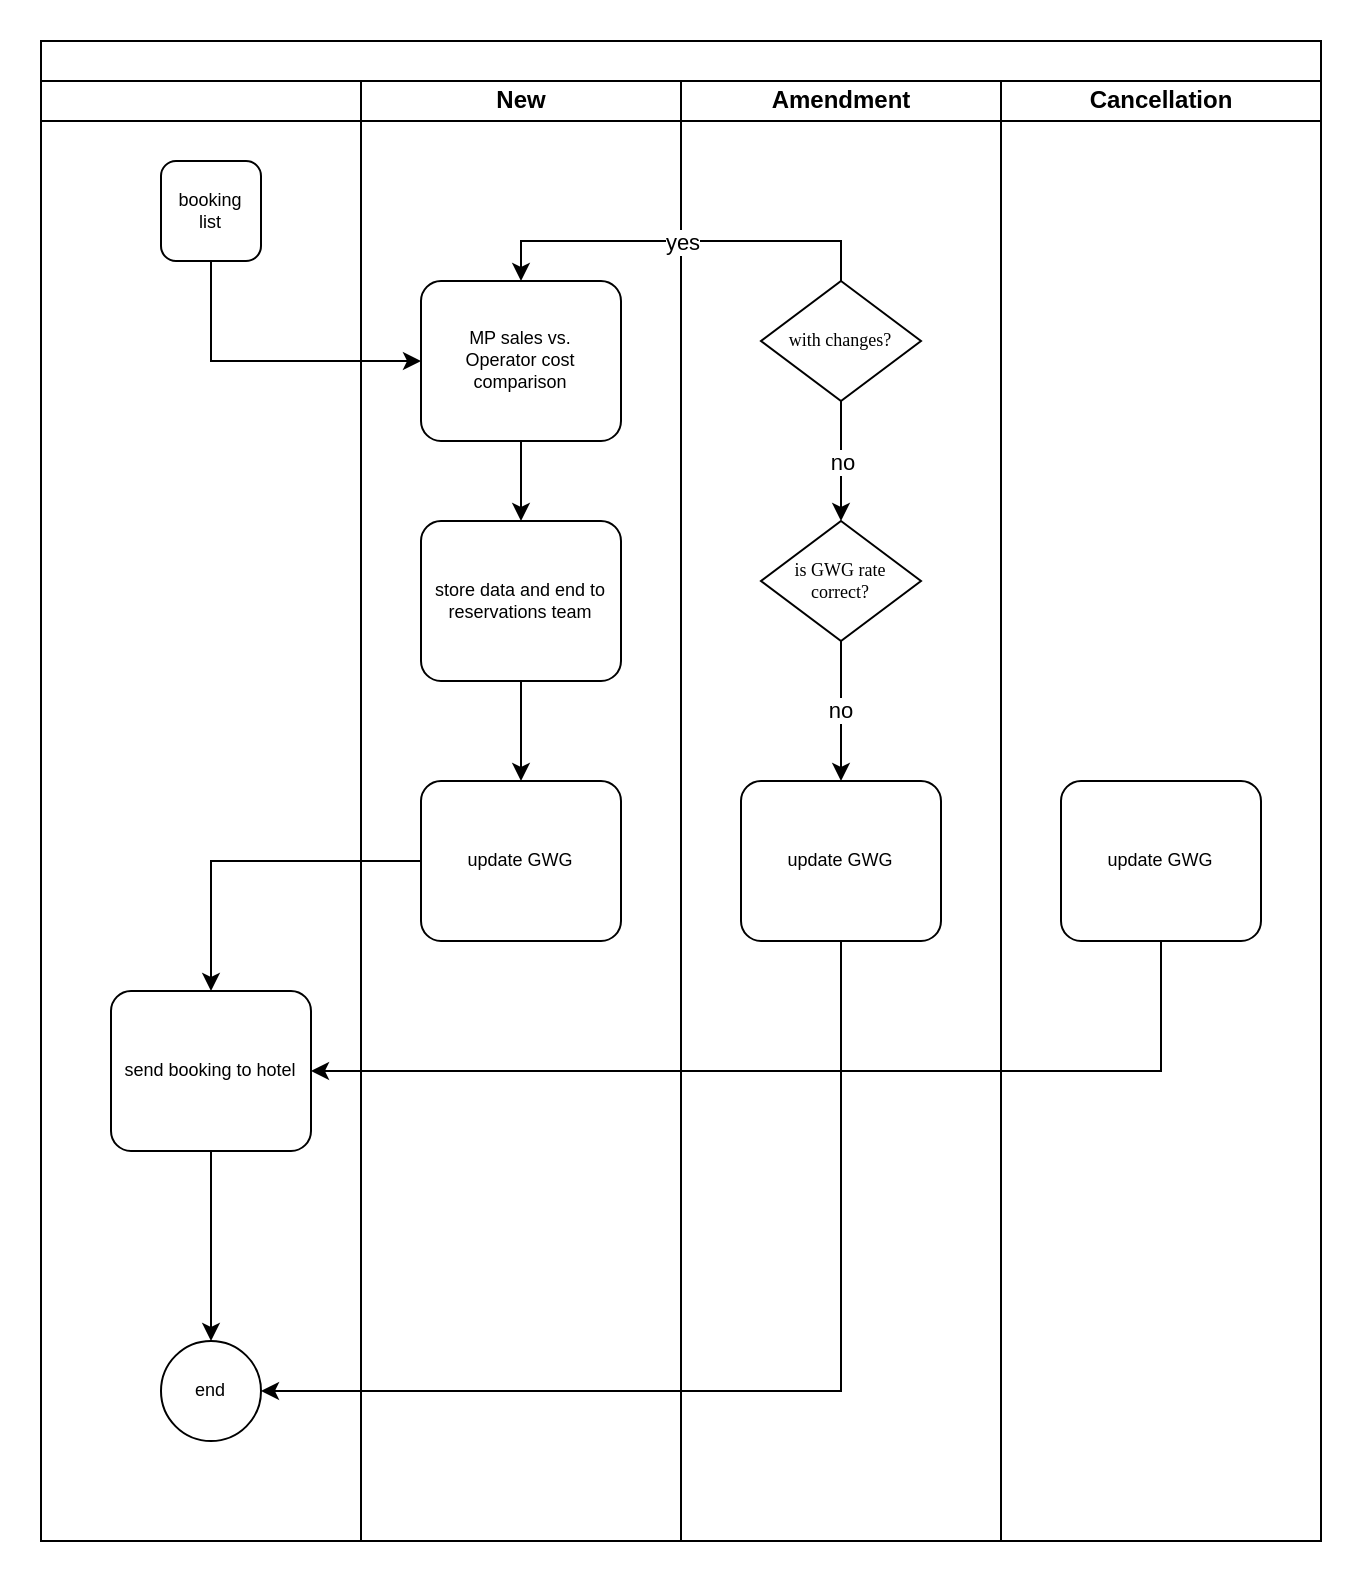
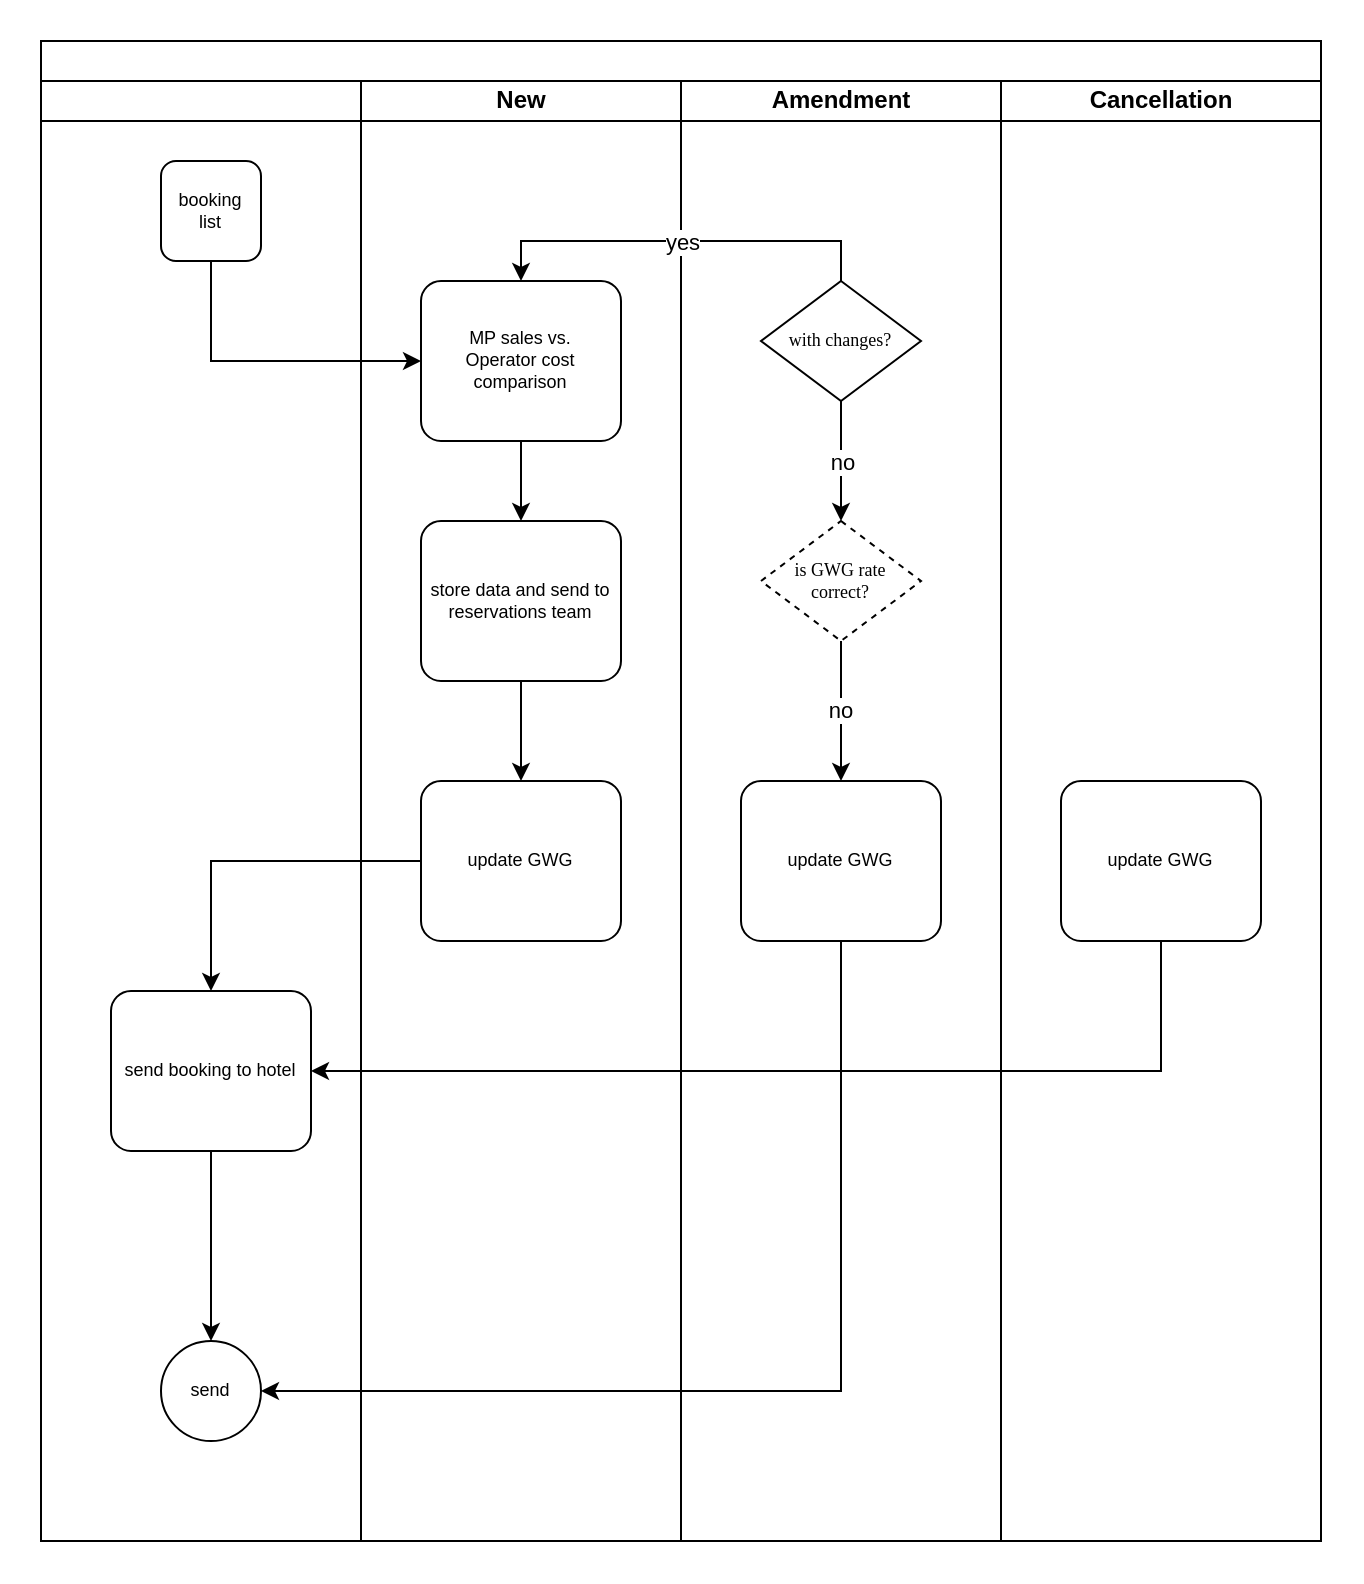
node "is GWG rate correct?": style solid -> dashed
node "store data and end to reservations team": label "store data and end to reservations team" -> "store data and send to reservations team"
node "end": label "end" -> "send"
